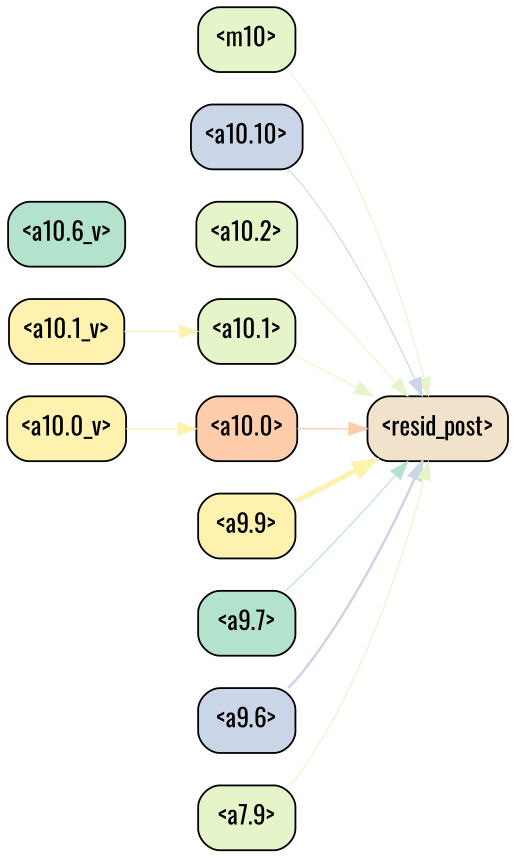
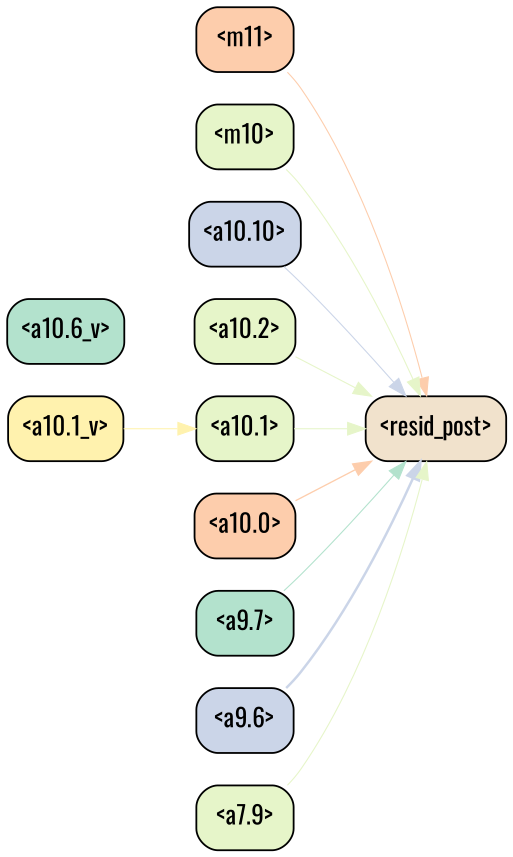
node "<m11>": added
node "<a10.0_v>": removed
node "<a9.9>": removed
